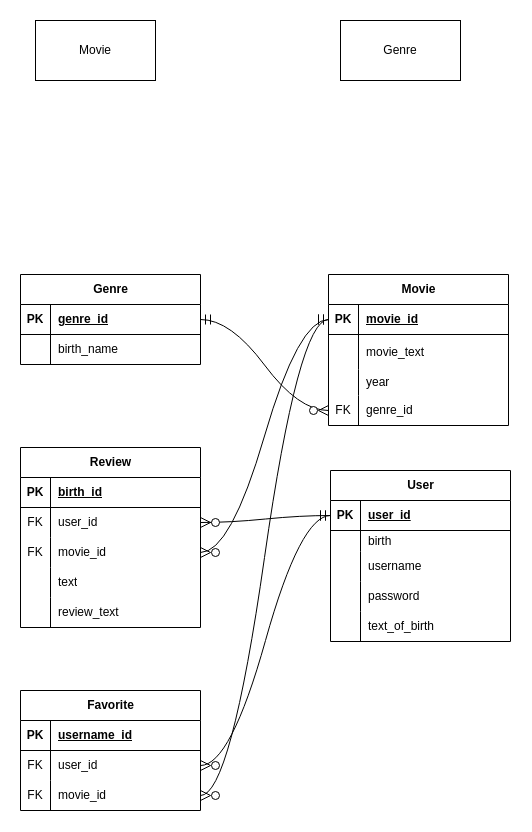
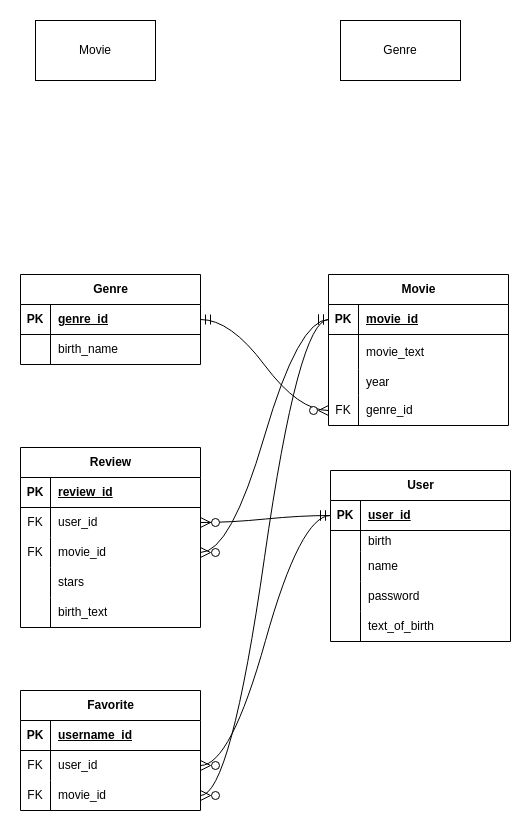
node "birth_id": label "birth_id" -> "review_id"
node "username": label "username" -> "name"
node "text": label "text" -> "stars"
node "review_text": label "review_text" -> "birth_text"
